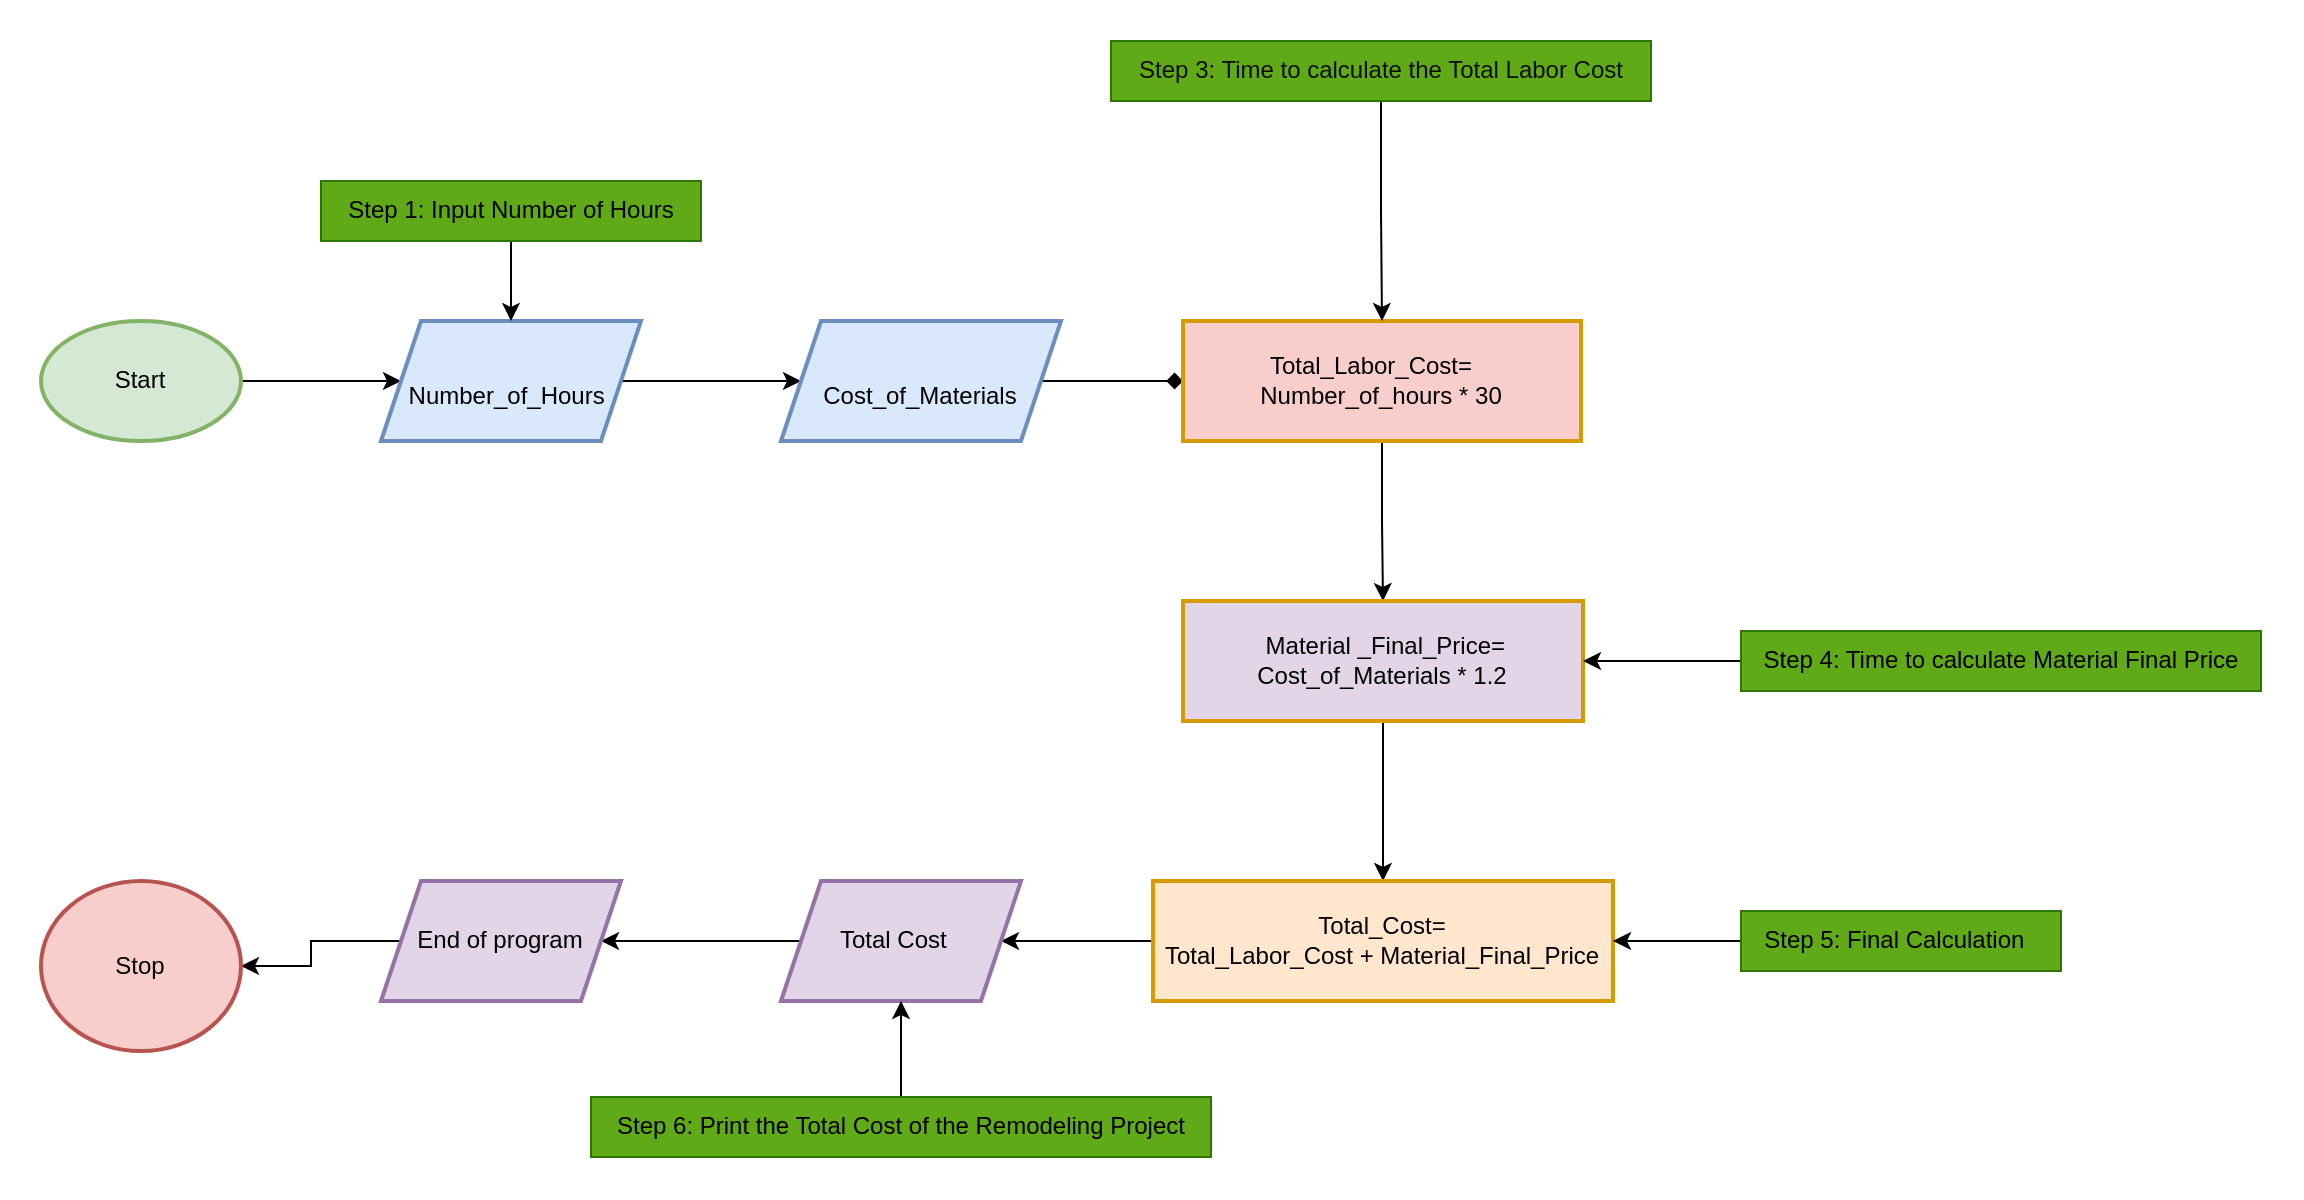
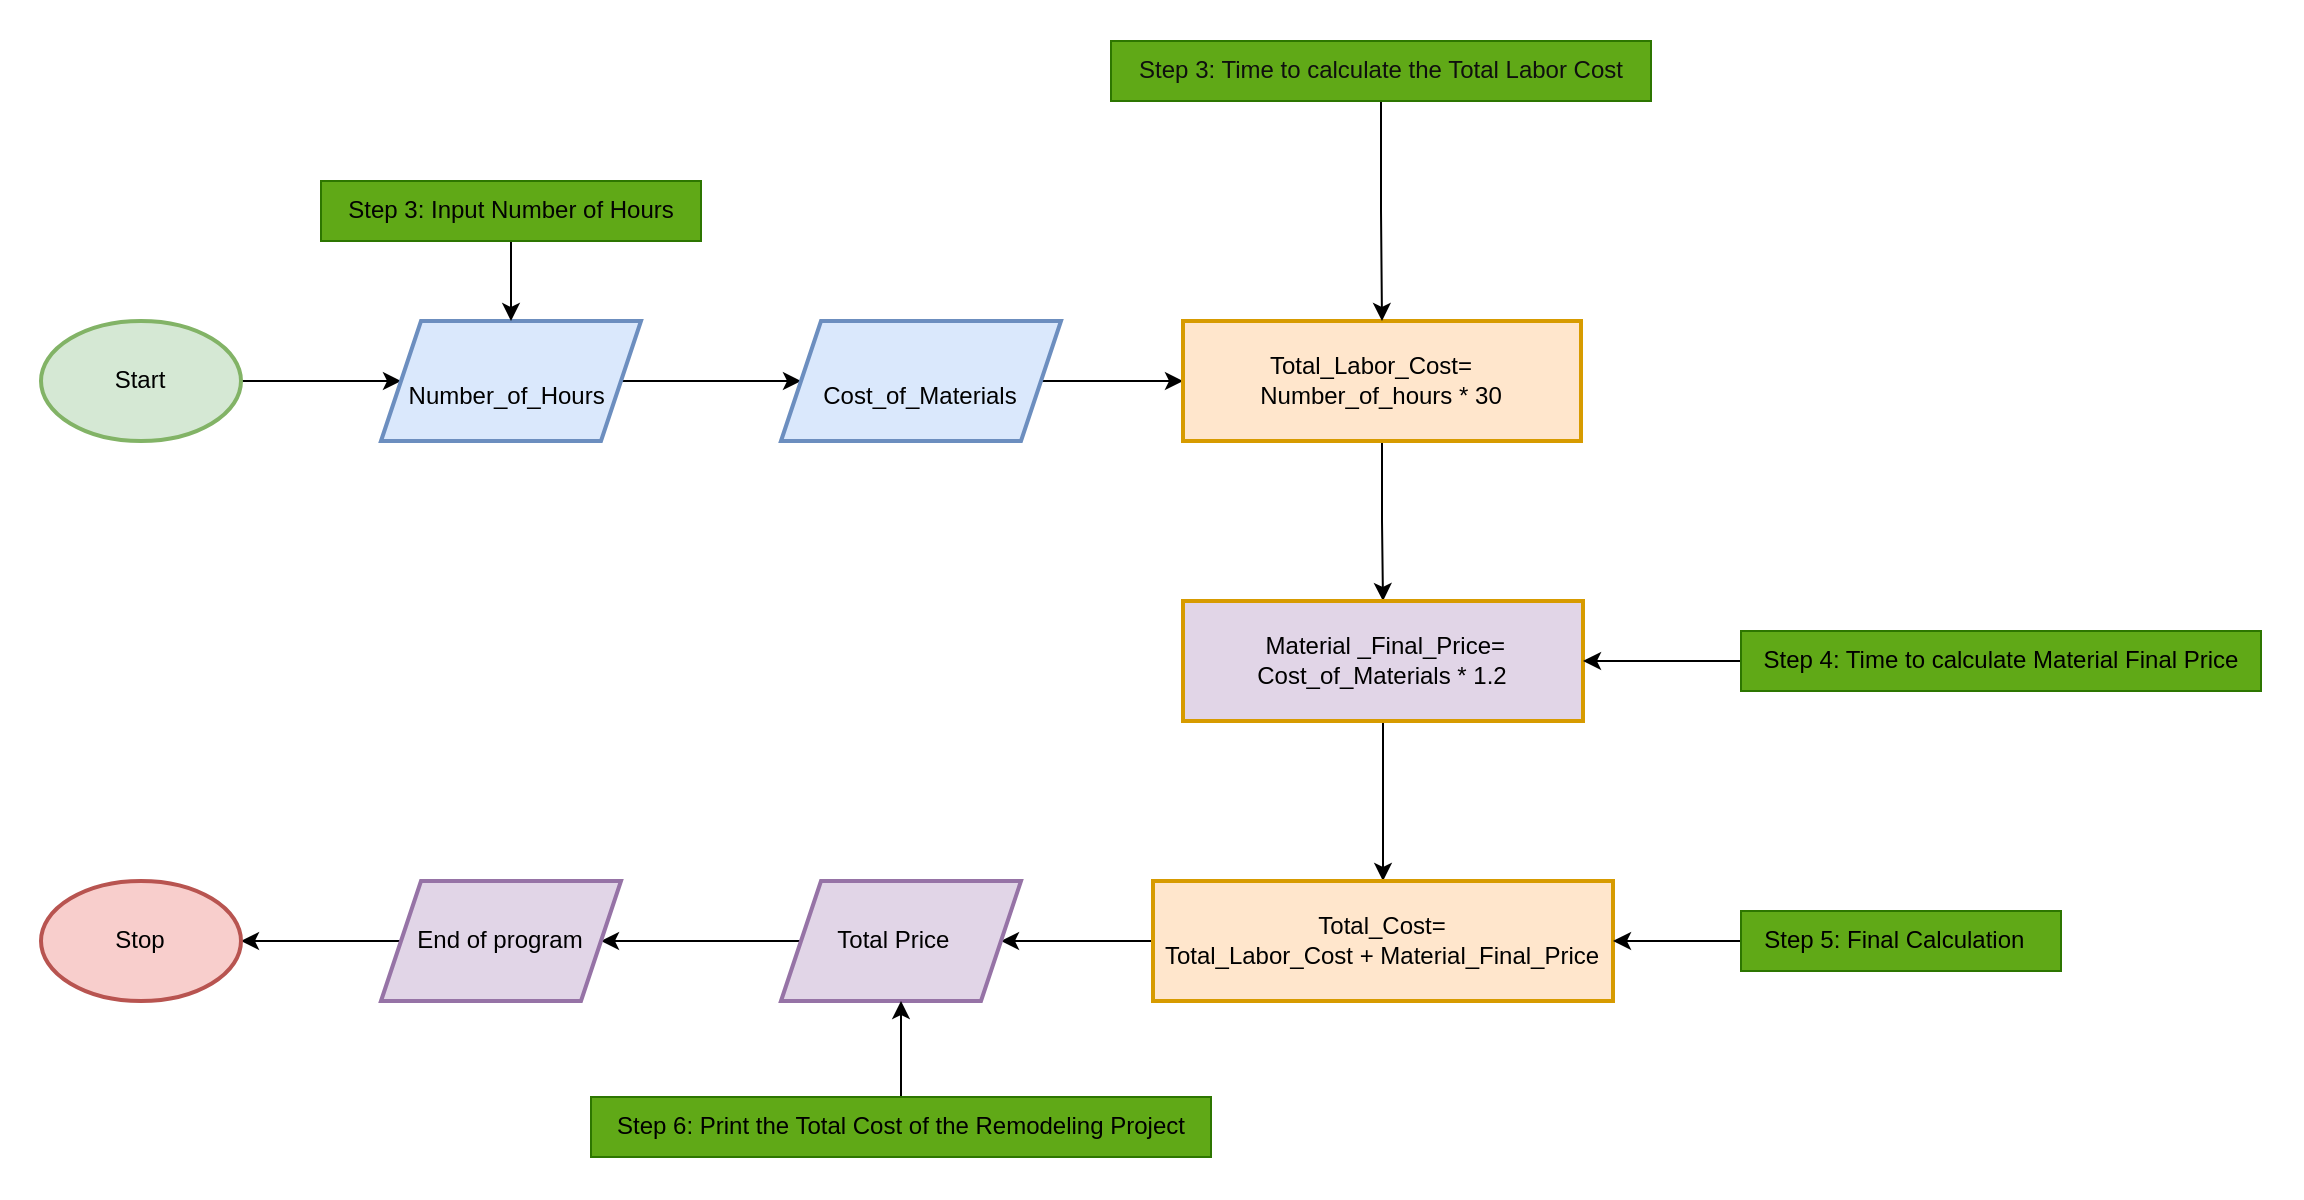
node "Step 1: Input Number of Hours": label "Step 1: Input Number of Hours" -> "Step 3: Input Number of Hours"
edge "Cost_of_Materials" -> "Total_Labor_Cost= Number_of_hours * 30": arrowhead diamond -> classic
node "Total_Labor_Cost= Number_of_hours * 30": fillcolor #f8cecc -> #ffe6cc
node "Total Cost": label "Total Cost" -> "Total Price"
node "Stop": size 200x170 -> 200x120
